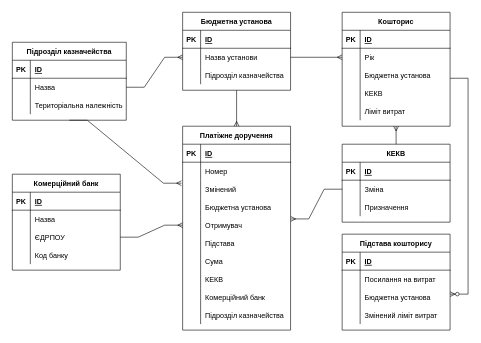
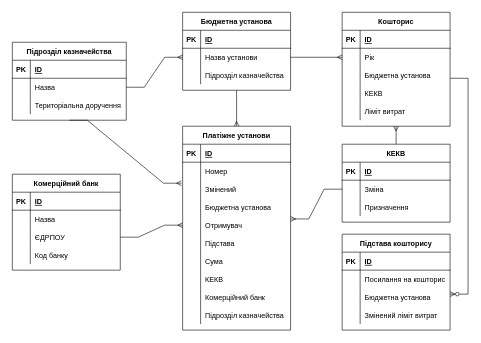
node "Територіальна належність": label "Територіальна належність" -> "Територіальна доручення"
node "Платіжне доручення": label "Платіжне доручення" -> "Платіжне установи"
node "Посилання на витрат": label "Посилання на витрат" -> "Посилання на кошторис"
